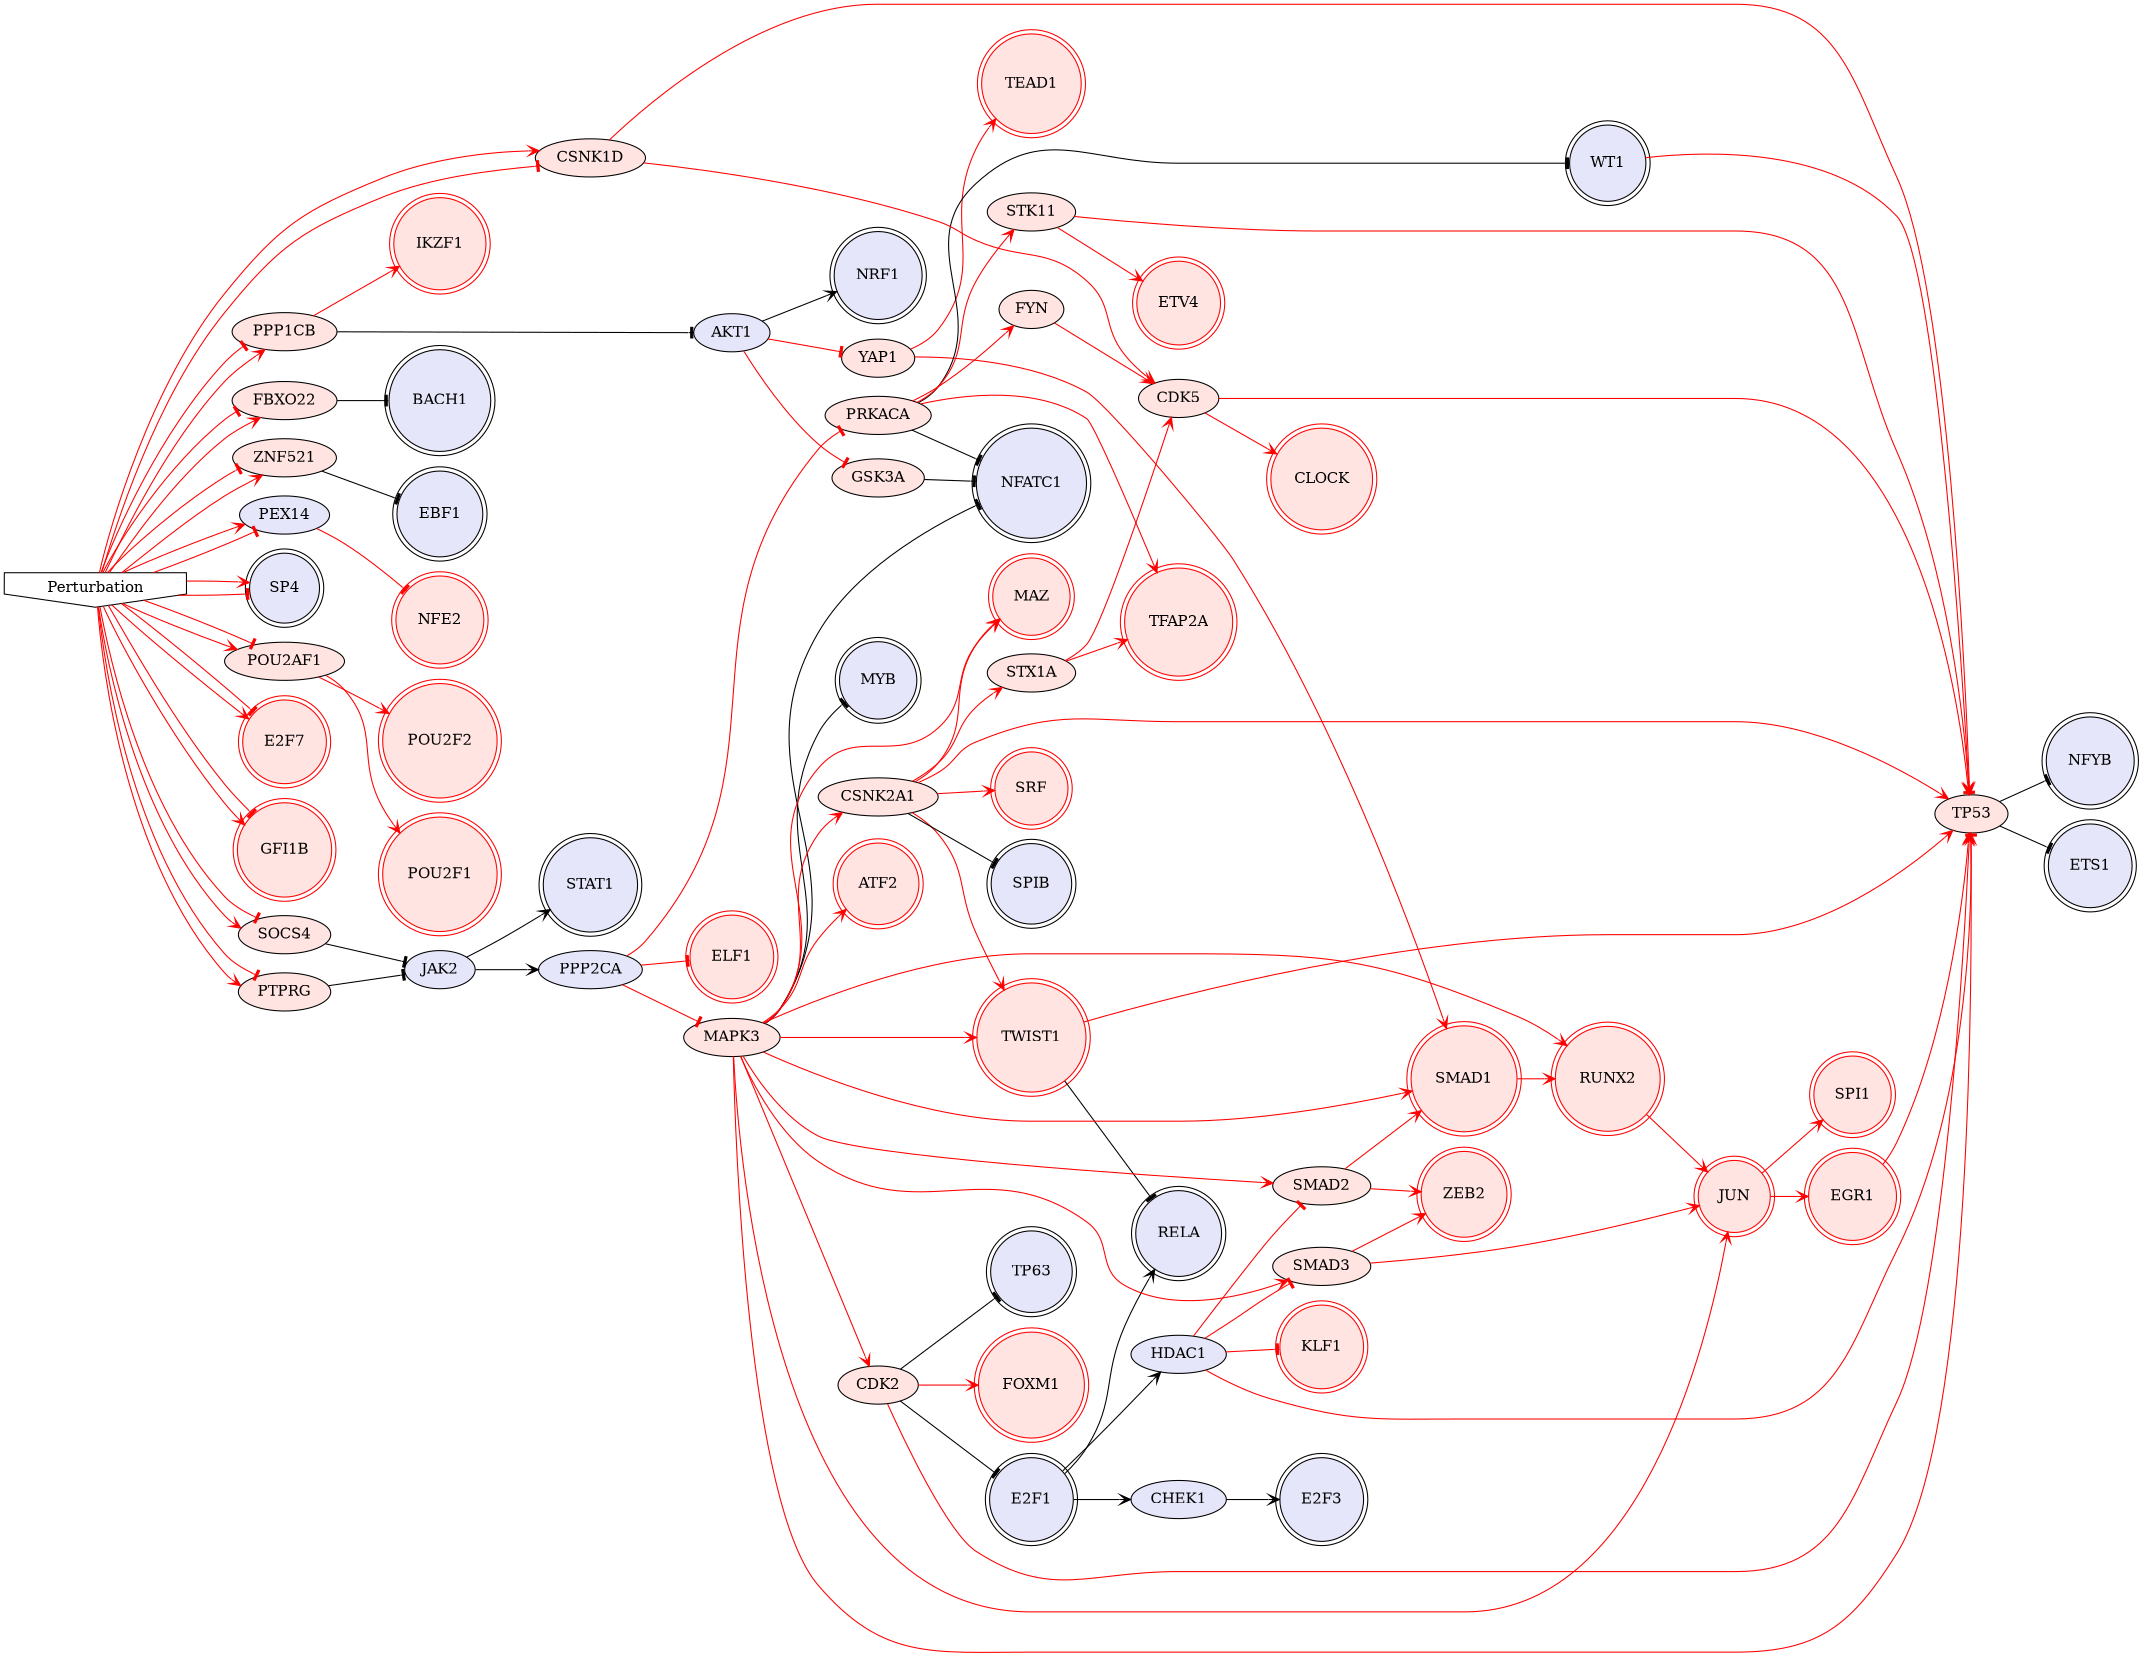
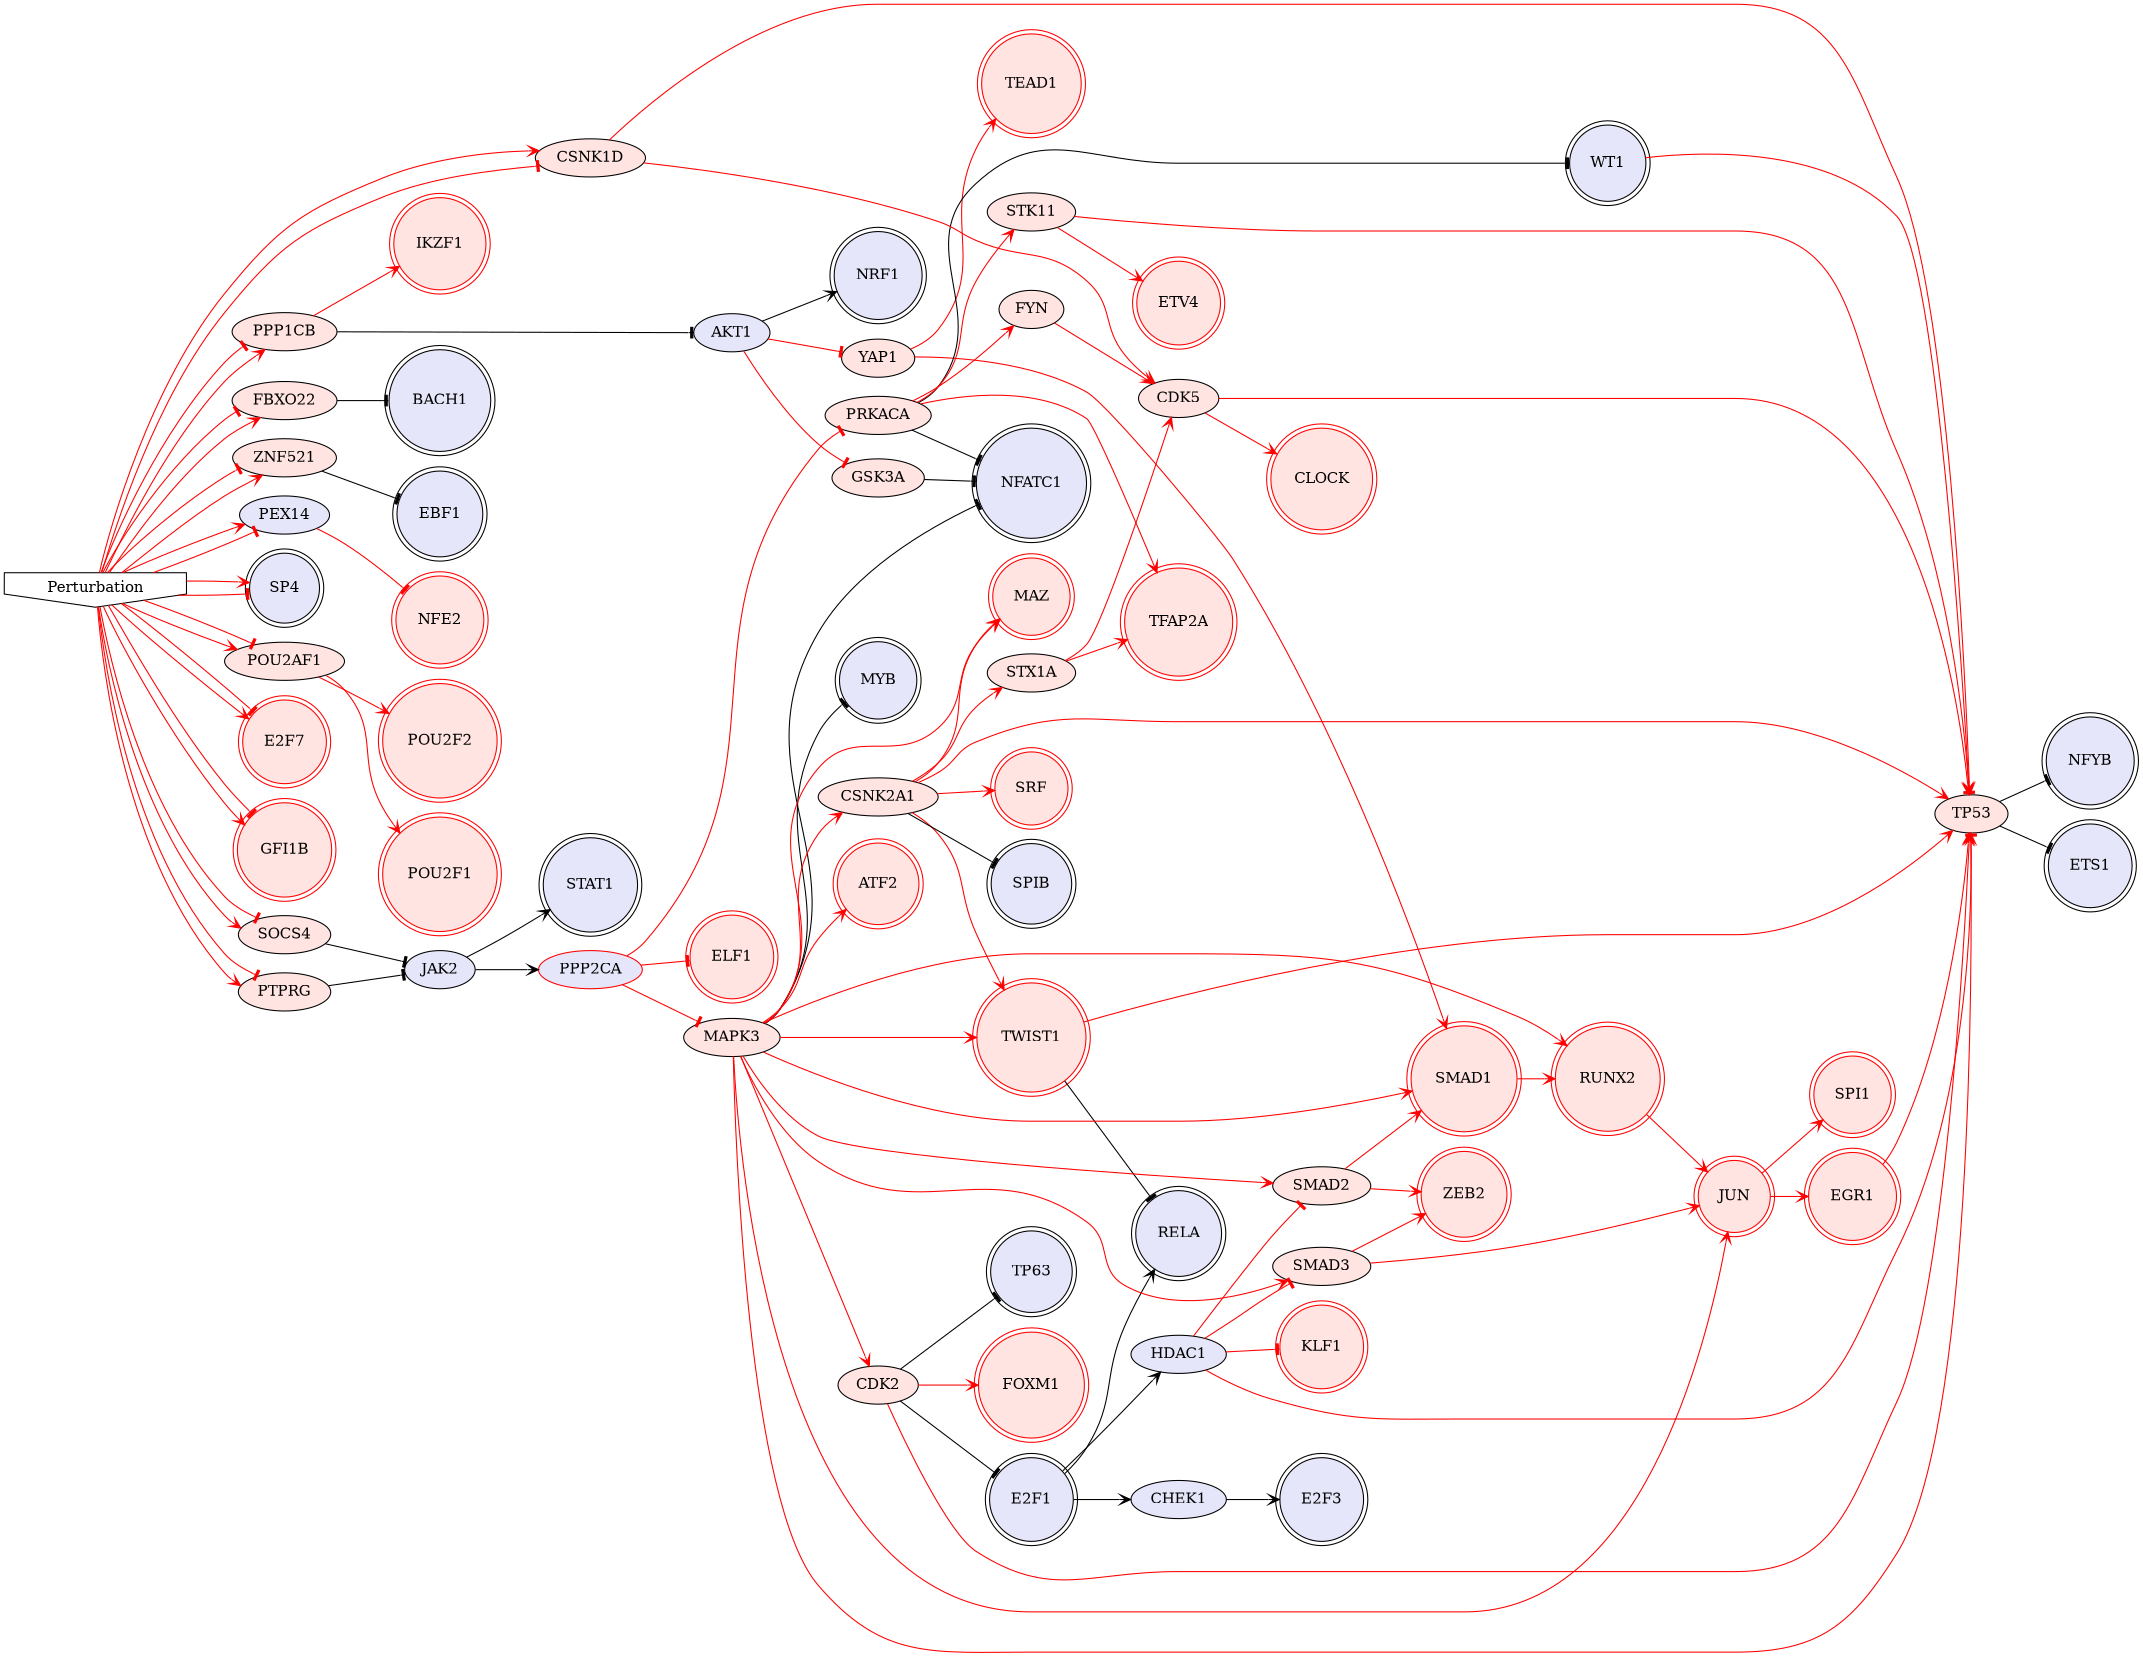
node "PPP2CA": color black -> red
